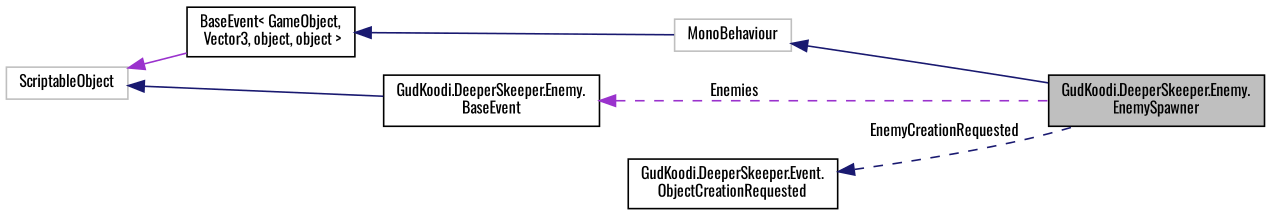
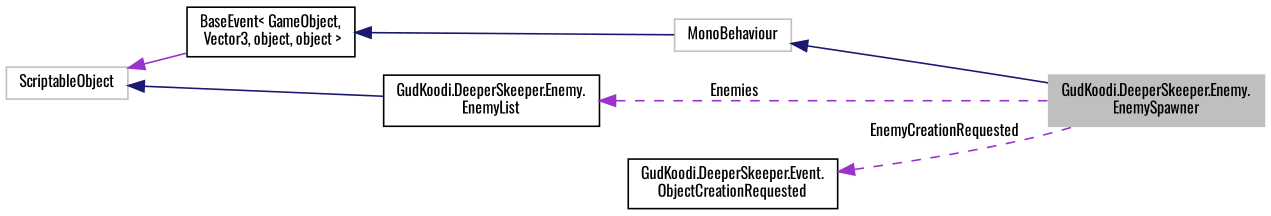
node "GudKoodi.DeeperSkeeper.Enemy. BaseEvent": label "GudKoodi.DeeperSkeeper.Enemy. BaseEvent" -> "GudKoodi.DeeperSkeeper.Enemy. EnemyList"
node "GudKoodi.DeeperSkeeper.Enemy. EnemySpawner": color black -> grey75
edge "GudKoodi.DeeperSkeeper.Enemy. EnemySpawner" -> "GudKoodi.DeeperSkeeper.Event. ObjectCreationRequested": color midnightblue -> darkorchid3
